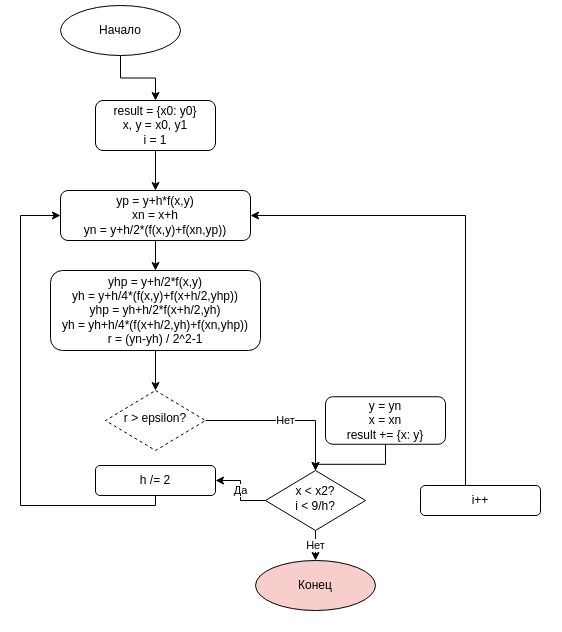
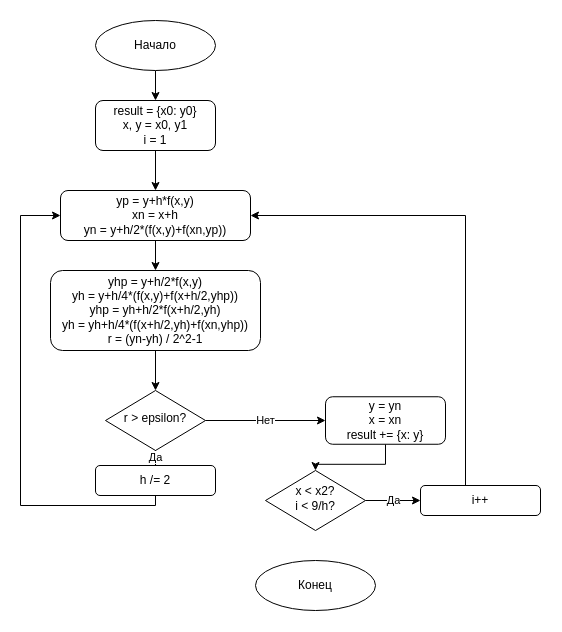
node "Начало": moved (121, 31) -> (156, 46)
node "r > epsilon?": style dashed -> solid
edge "r > epsilon?" -> "x < x2? i < 9/h?": now "r > epsilon?" -> "y = yn x = xn result += {x: y}"
edge "r > epsilon?" -> "h /= 2": added, label "Да"
edge "x < x2? i < 9/h?" -> "h /= 2": now "x < x2? i < 9/h?" -> "i++"
edge "x < x2? i < 9/h?" -> "Конец": removed, label "Нет"
node "Конец": fillcolor #f8cecc -> #ffffff
